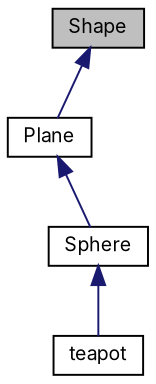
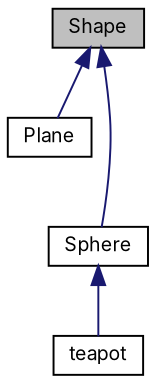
edge "Sphere" -> "Plane": now "Sphere" -> "Shape"
